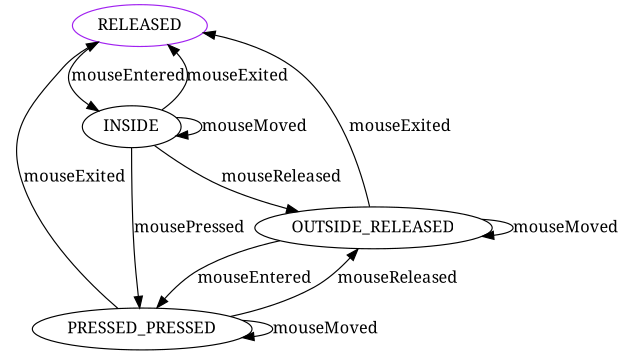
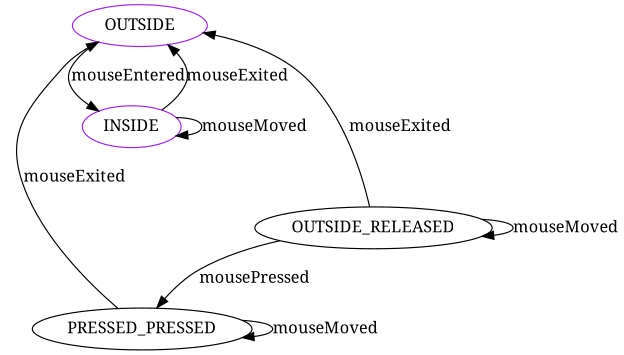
node "RELEASED": label "RELEASED" -> "OUTSIDE"
node "INSIDE": color black -> purple
edge "INSIDE" -> "OUTSIDE_RELEASED": removed, label "mouseReleased"
edge "INSIDE" -> "PRESSED_PRESSED": removed, label "mousePressed"
edge "OUTSIDE_RELEASED" -> "PRESSED_PRESSED": label "mouseEntered" -> "mousePressed"
edge "PRESSED_PRESSED" -> "OUTSIDE_RELEASED": removed, label "mouseReleased"
